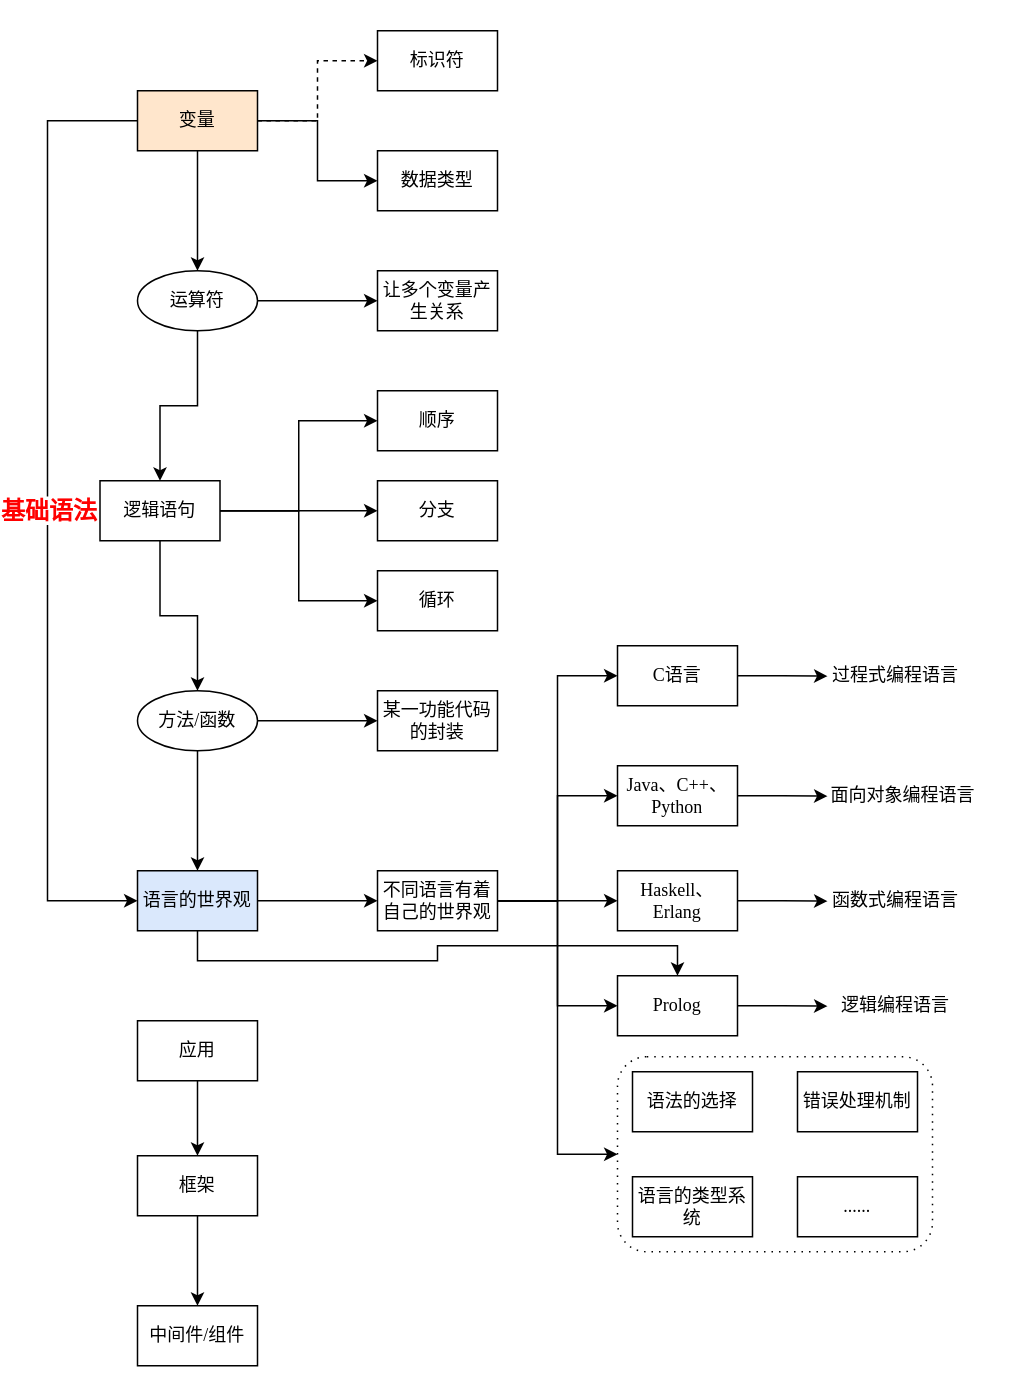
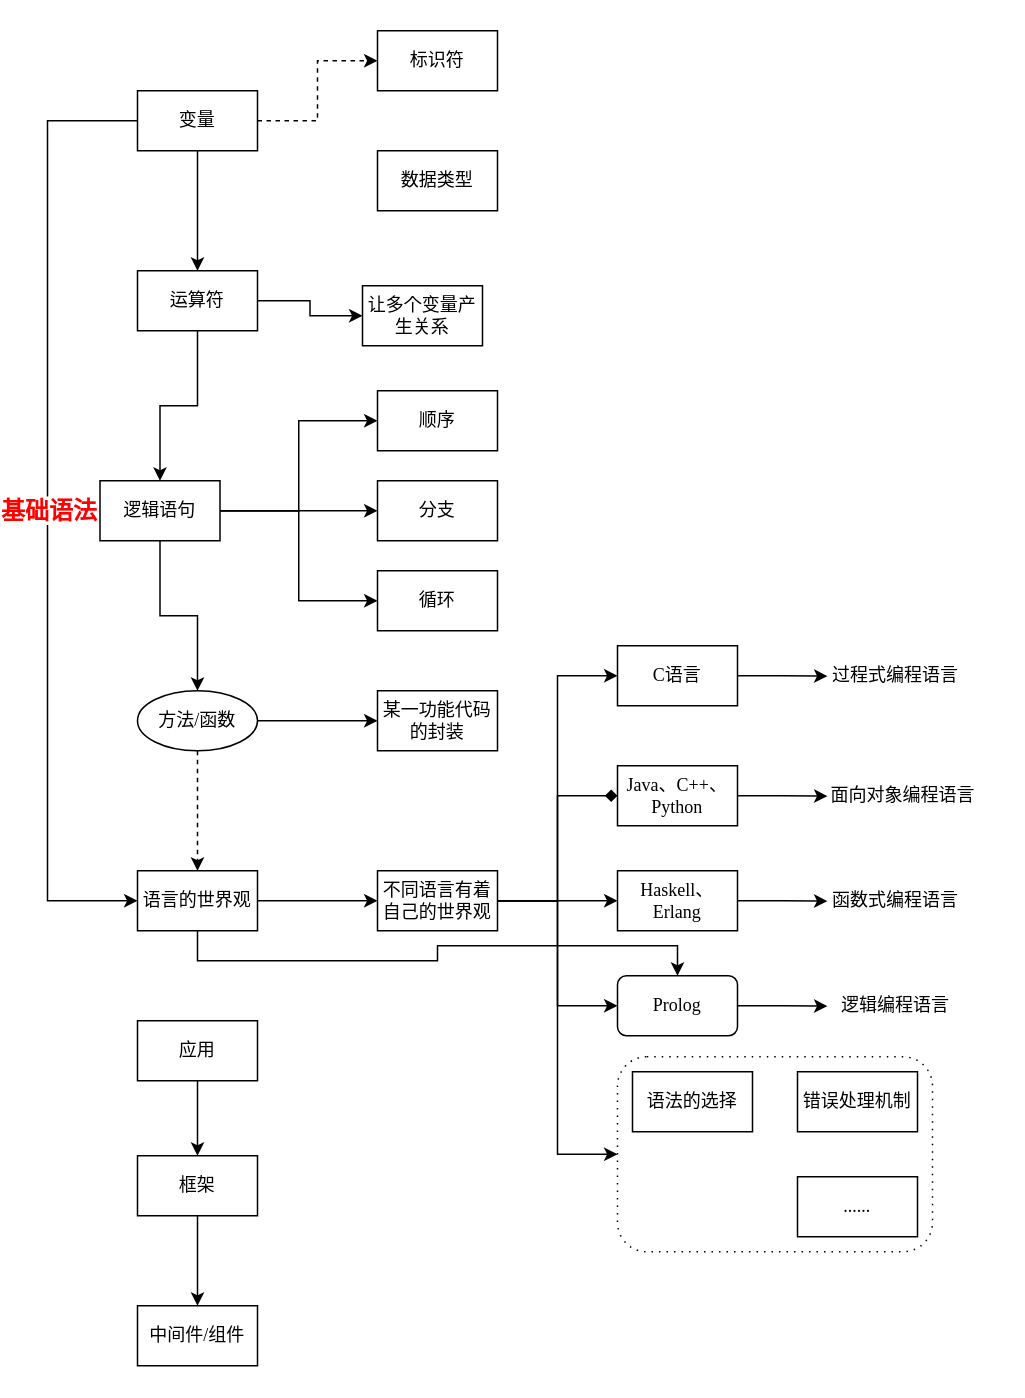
node "变量": fillcolor #ffe6cc -> #ffffff
edge "变量" -> "数据类型": removed
node "运算符": shape ellipse -> rectangle
node "让多个变量产生关系": moved (437, 301) -> (422, 316)
edge "不同语言有着自己的世界观" -> "Java、C++、Python": arrowhead classic -> diamond
edge "方法/函数" -> "语言的世界观": style solid -> dashed
node "语言的世界观": fillcolor #dae8fc -> #ffffff
node "Prolog": shape rectangle -> rounded rectangle
node "语言的类型系统": removed
